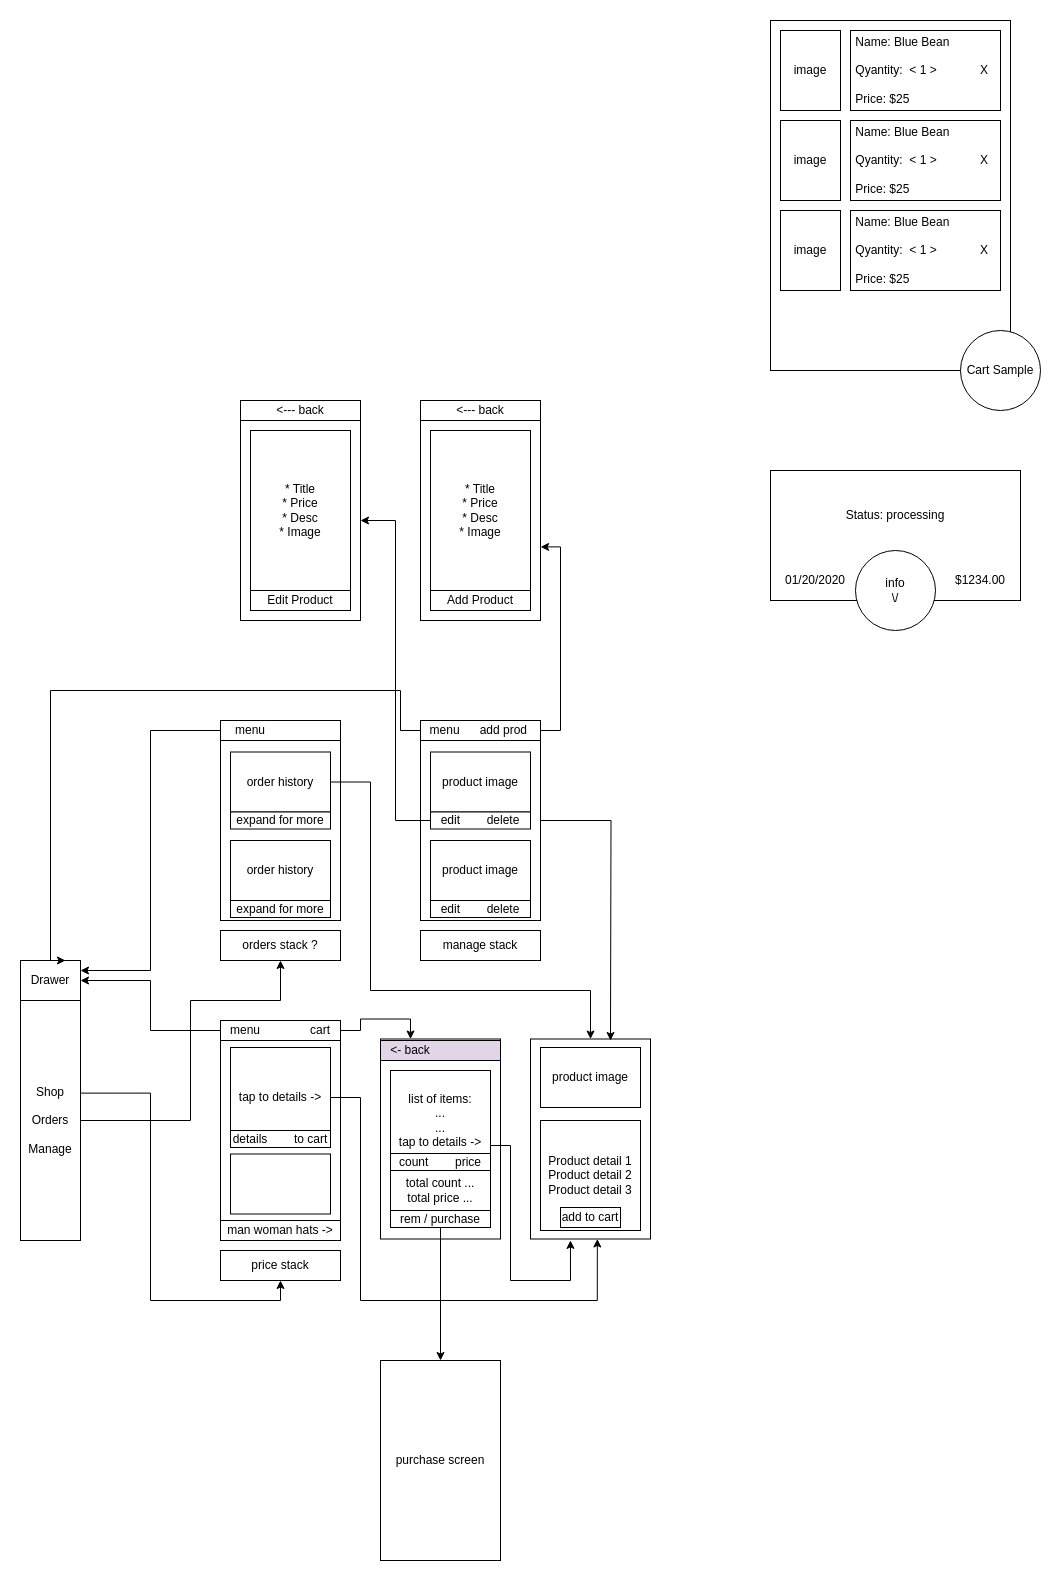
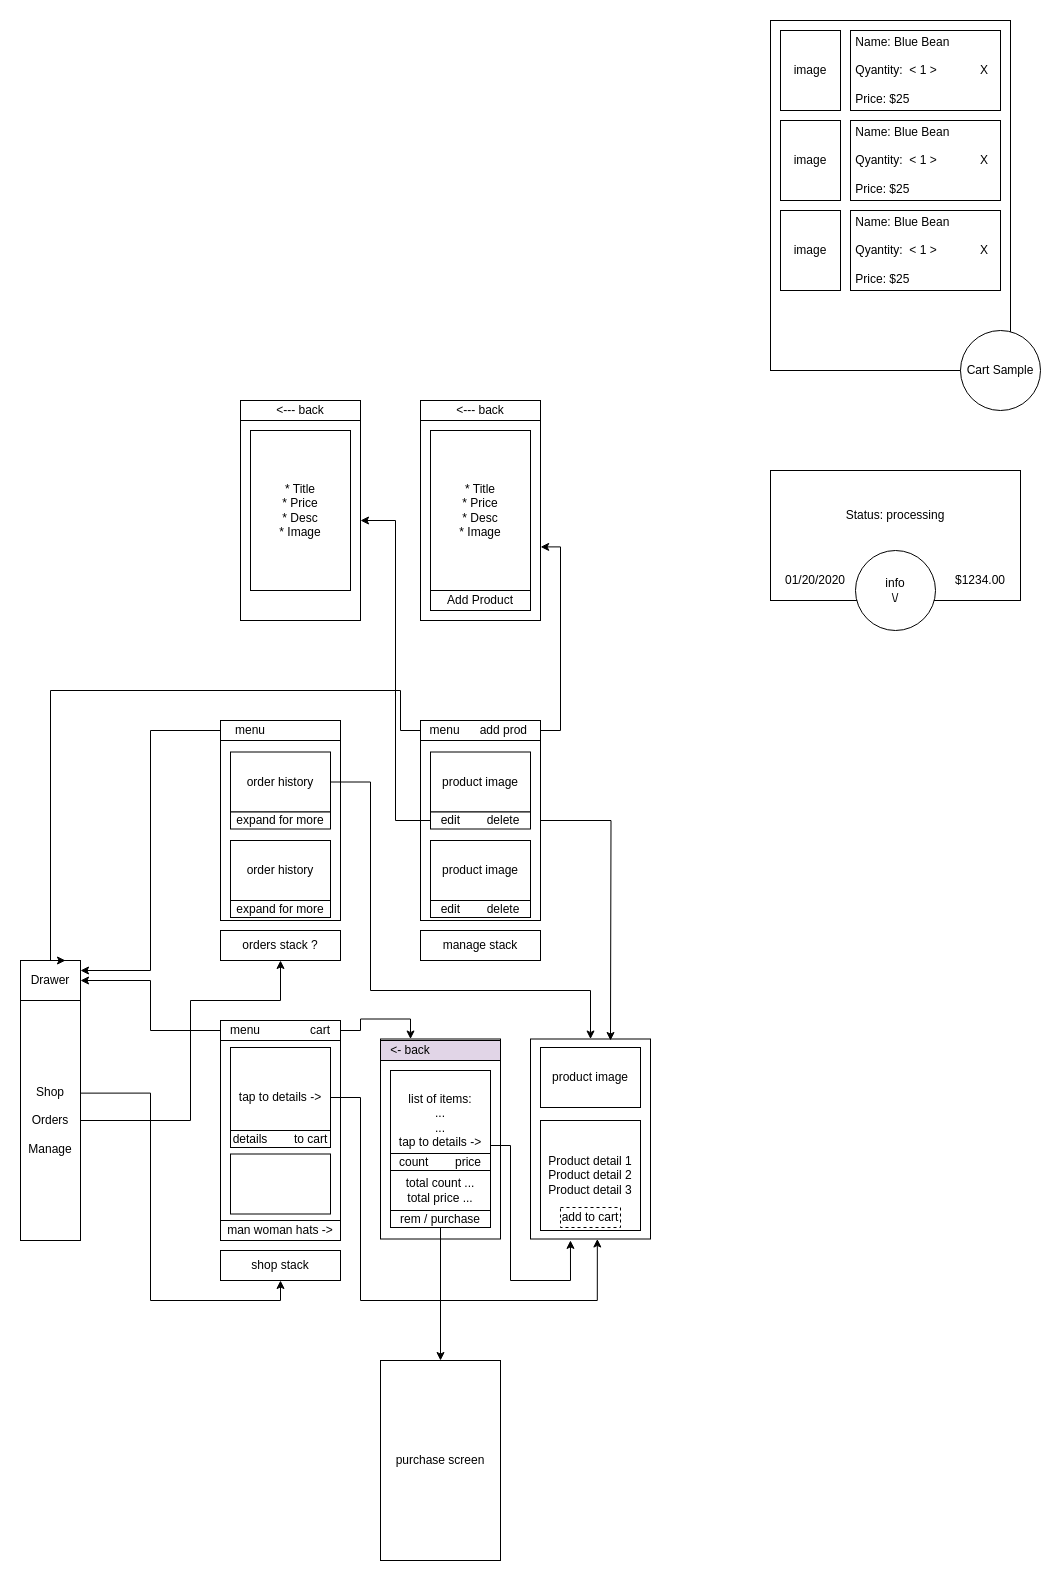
node "Edit Product": removed
node "add to cart": style solid -> dashed
node "price stack": label "price stack" -> "shop stack"
